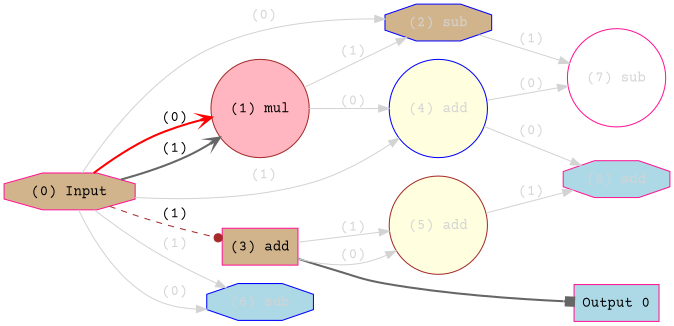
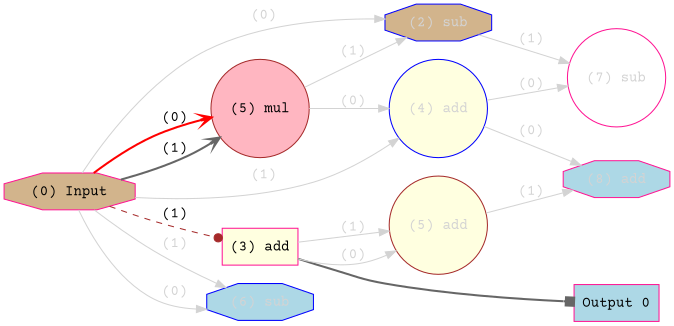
node "(1) mul": label "(1) mul" -> "(5) mul"
node "(3) add": fillcolor tan -> lightyellow
